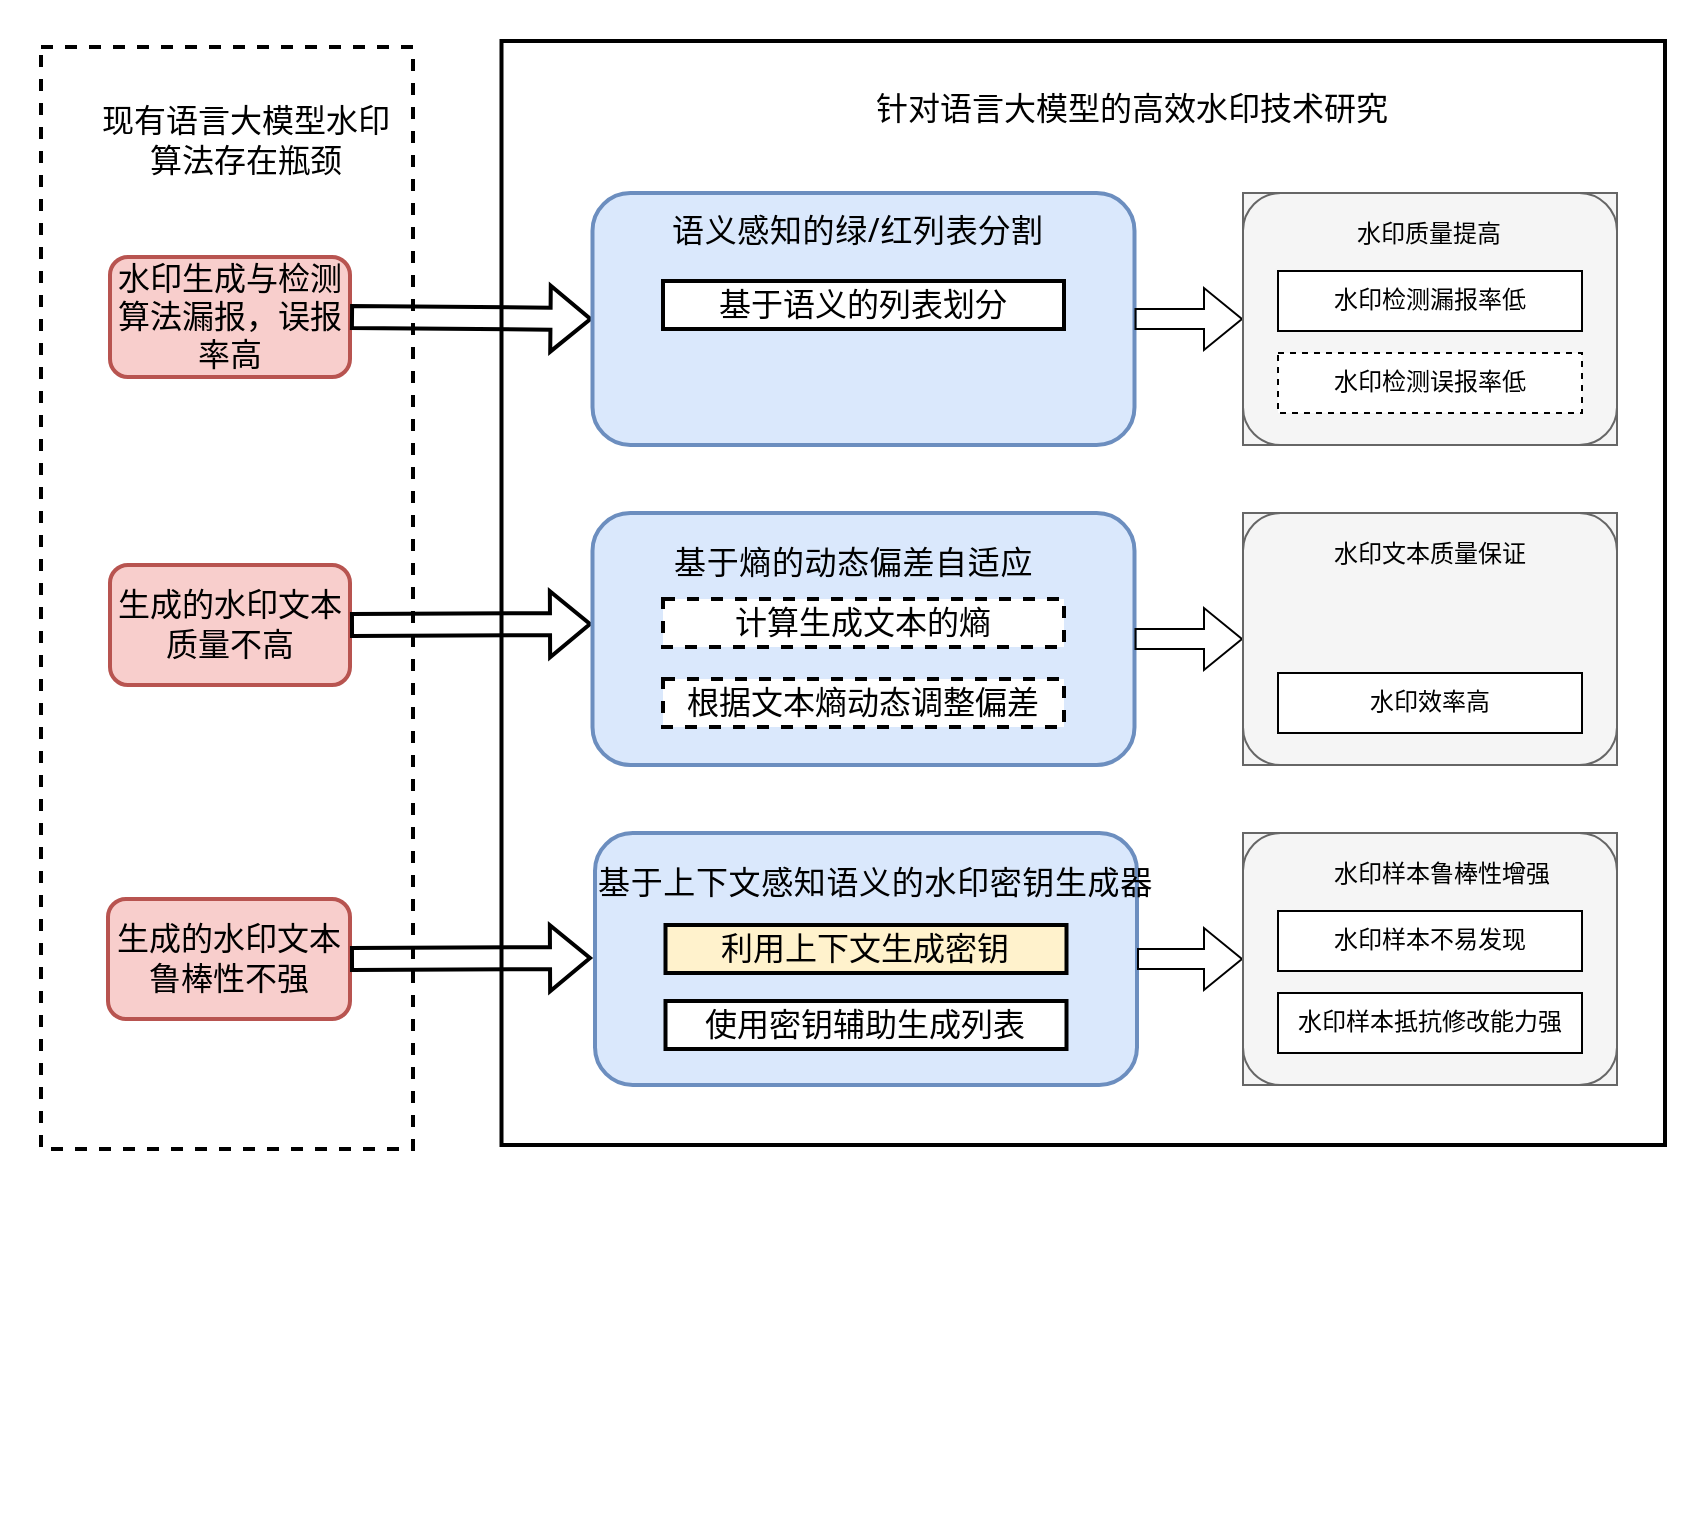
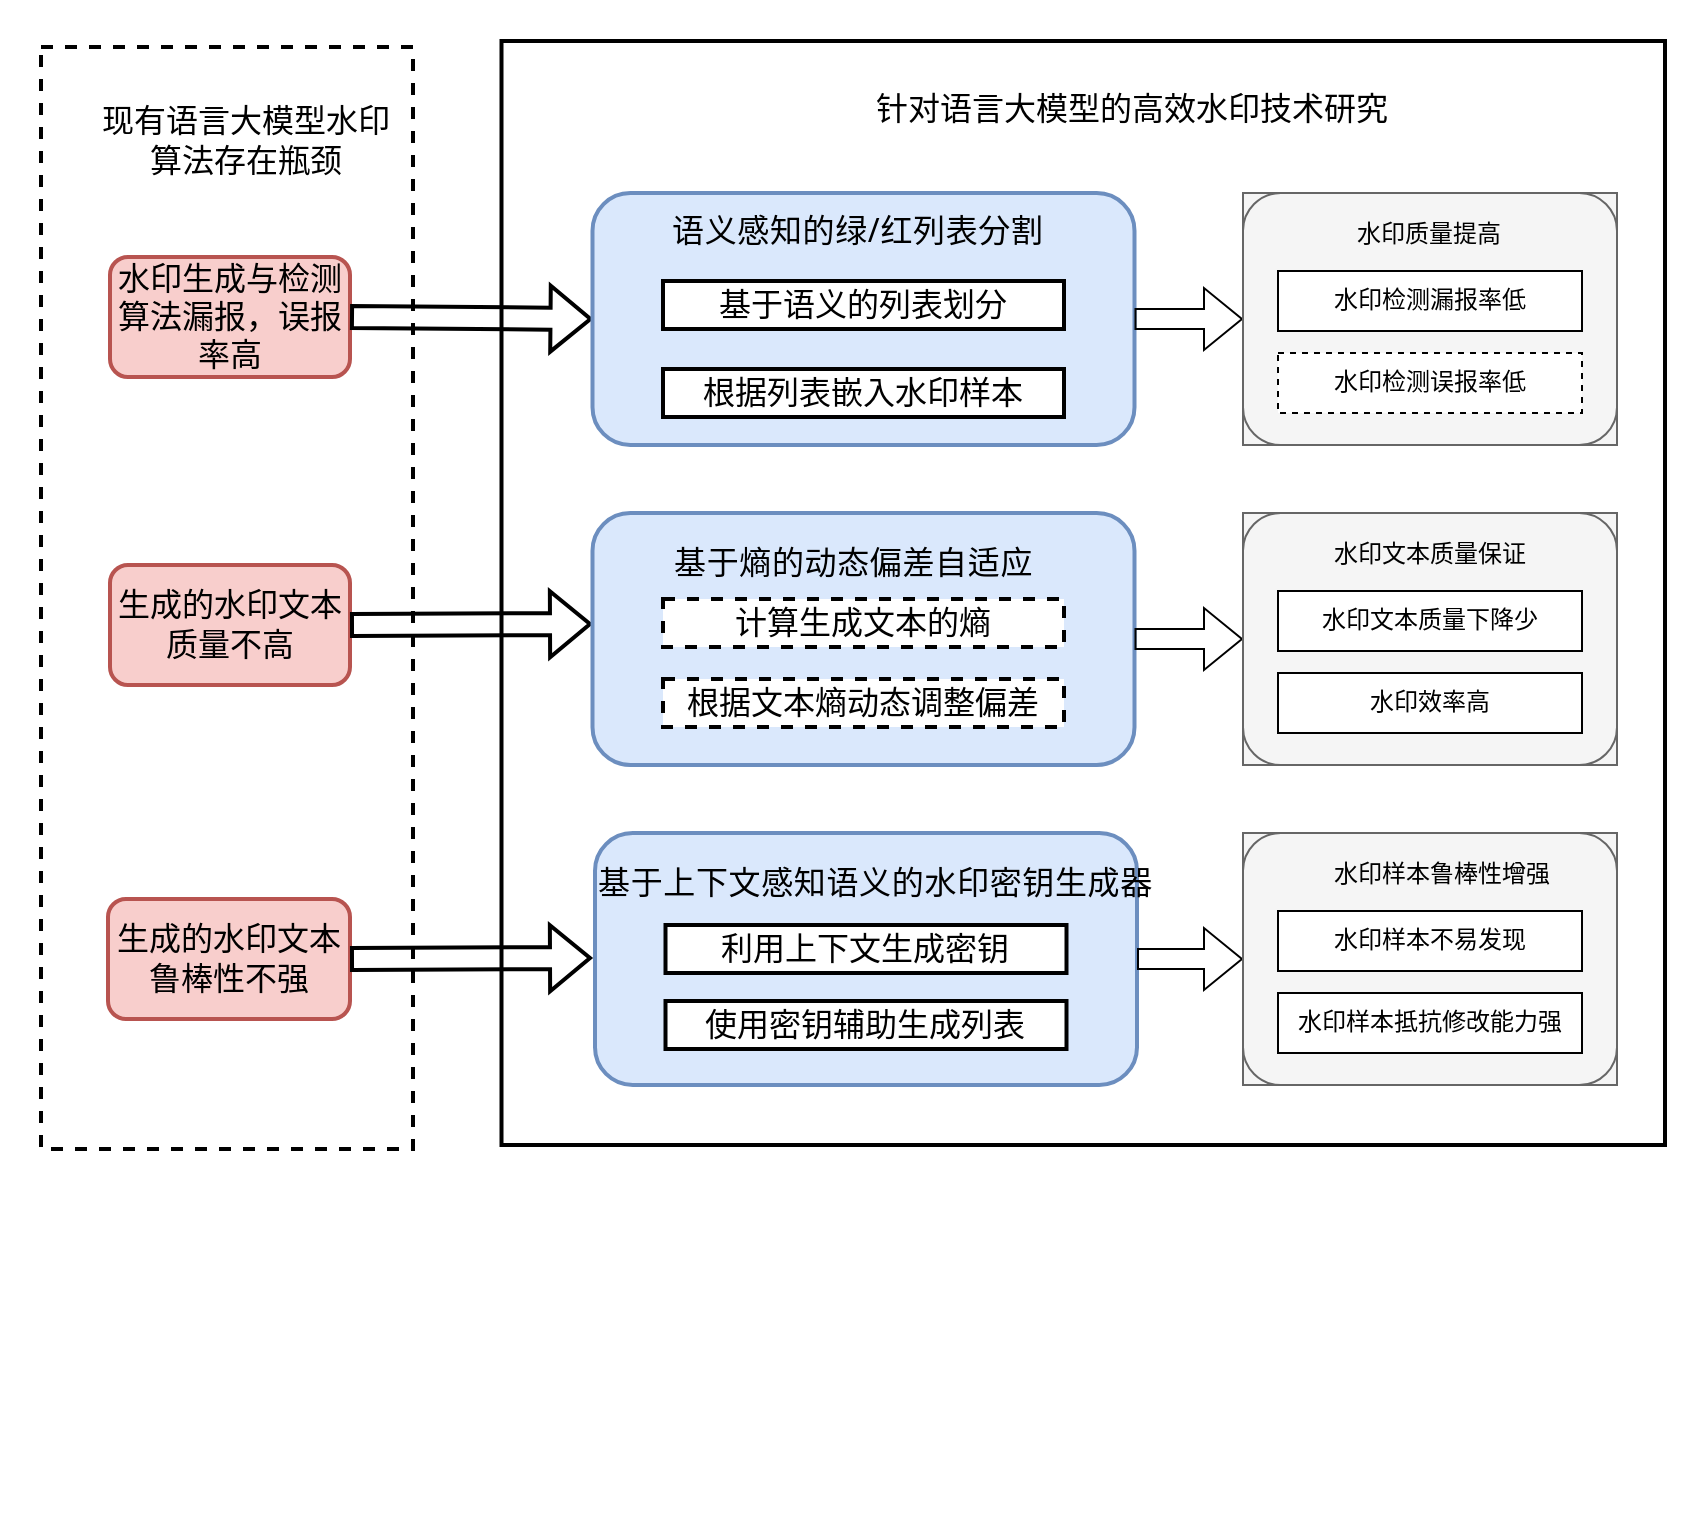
node "根据列表嵌入水印样本": added
node "水印文本质量下降少": added
node "利用上下文生成密钥": fillcolor #fff2cc -> #ffffff
